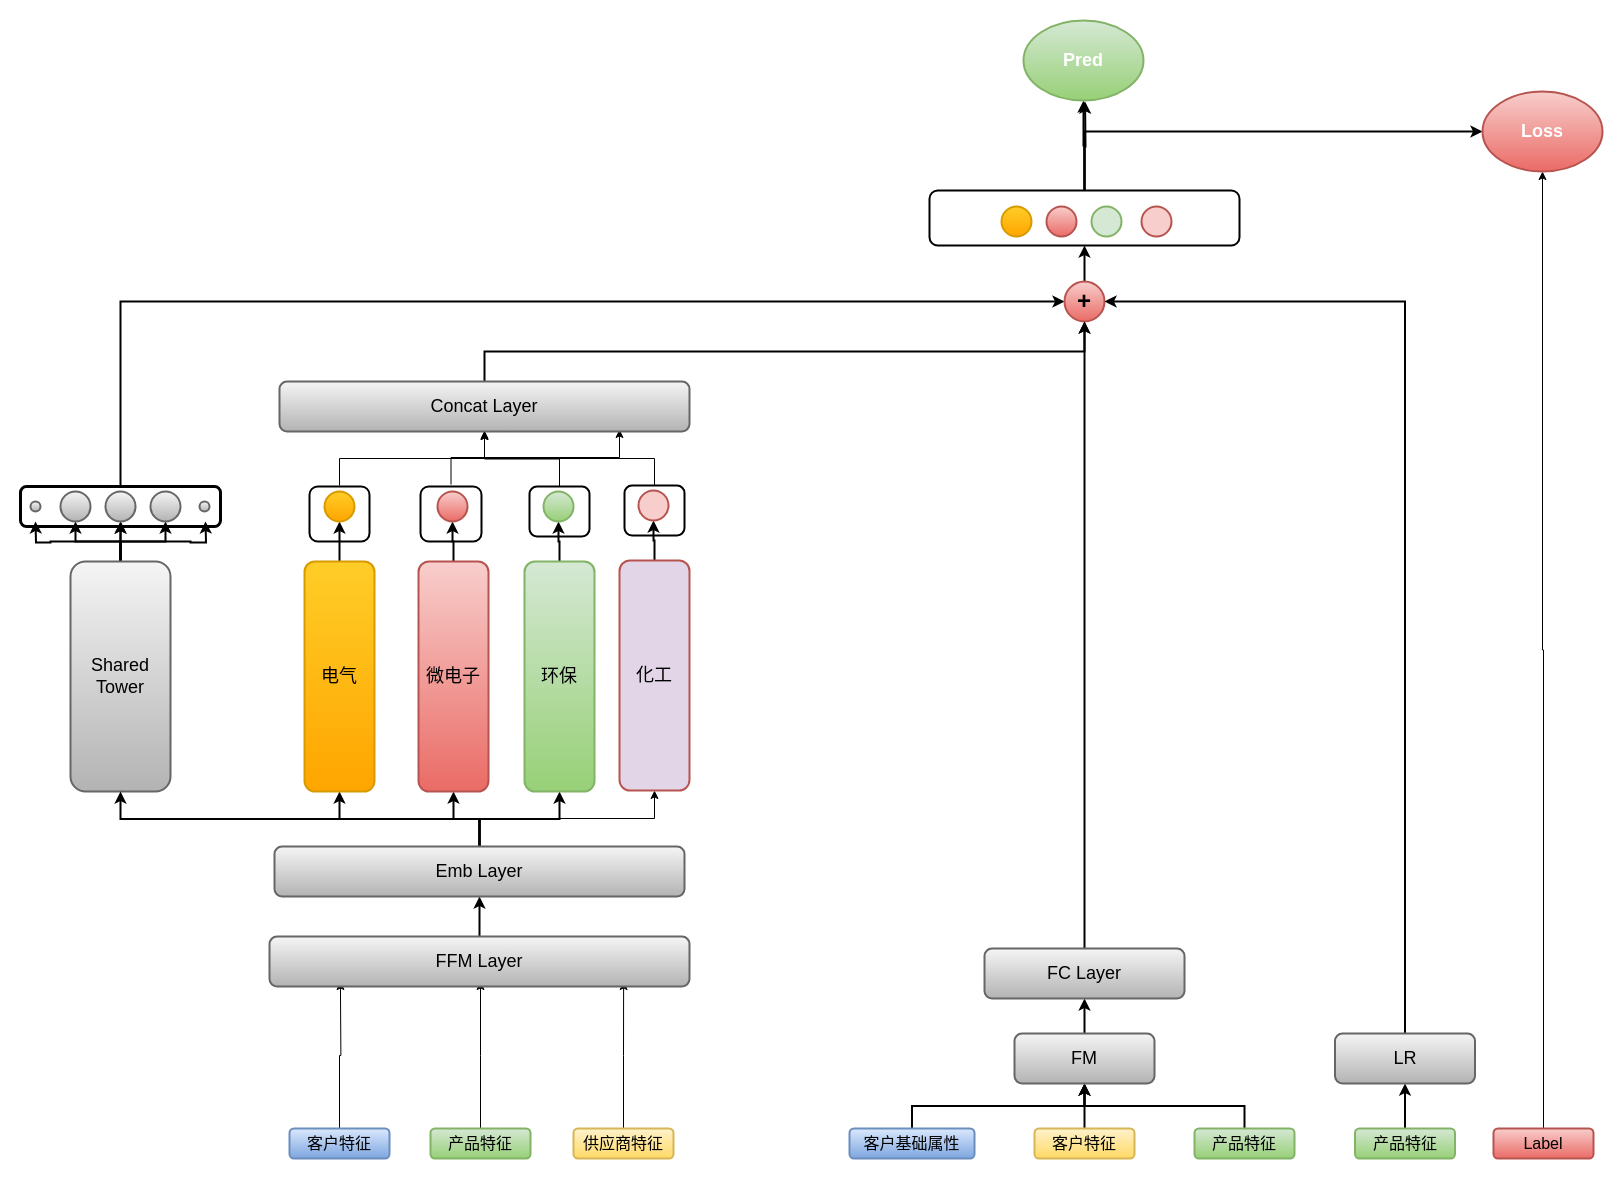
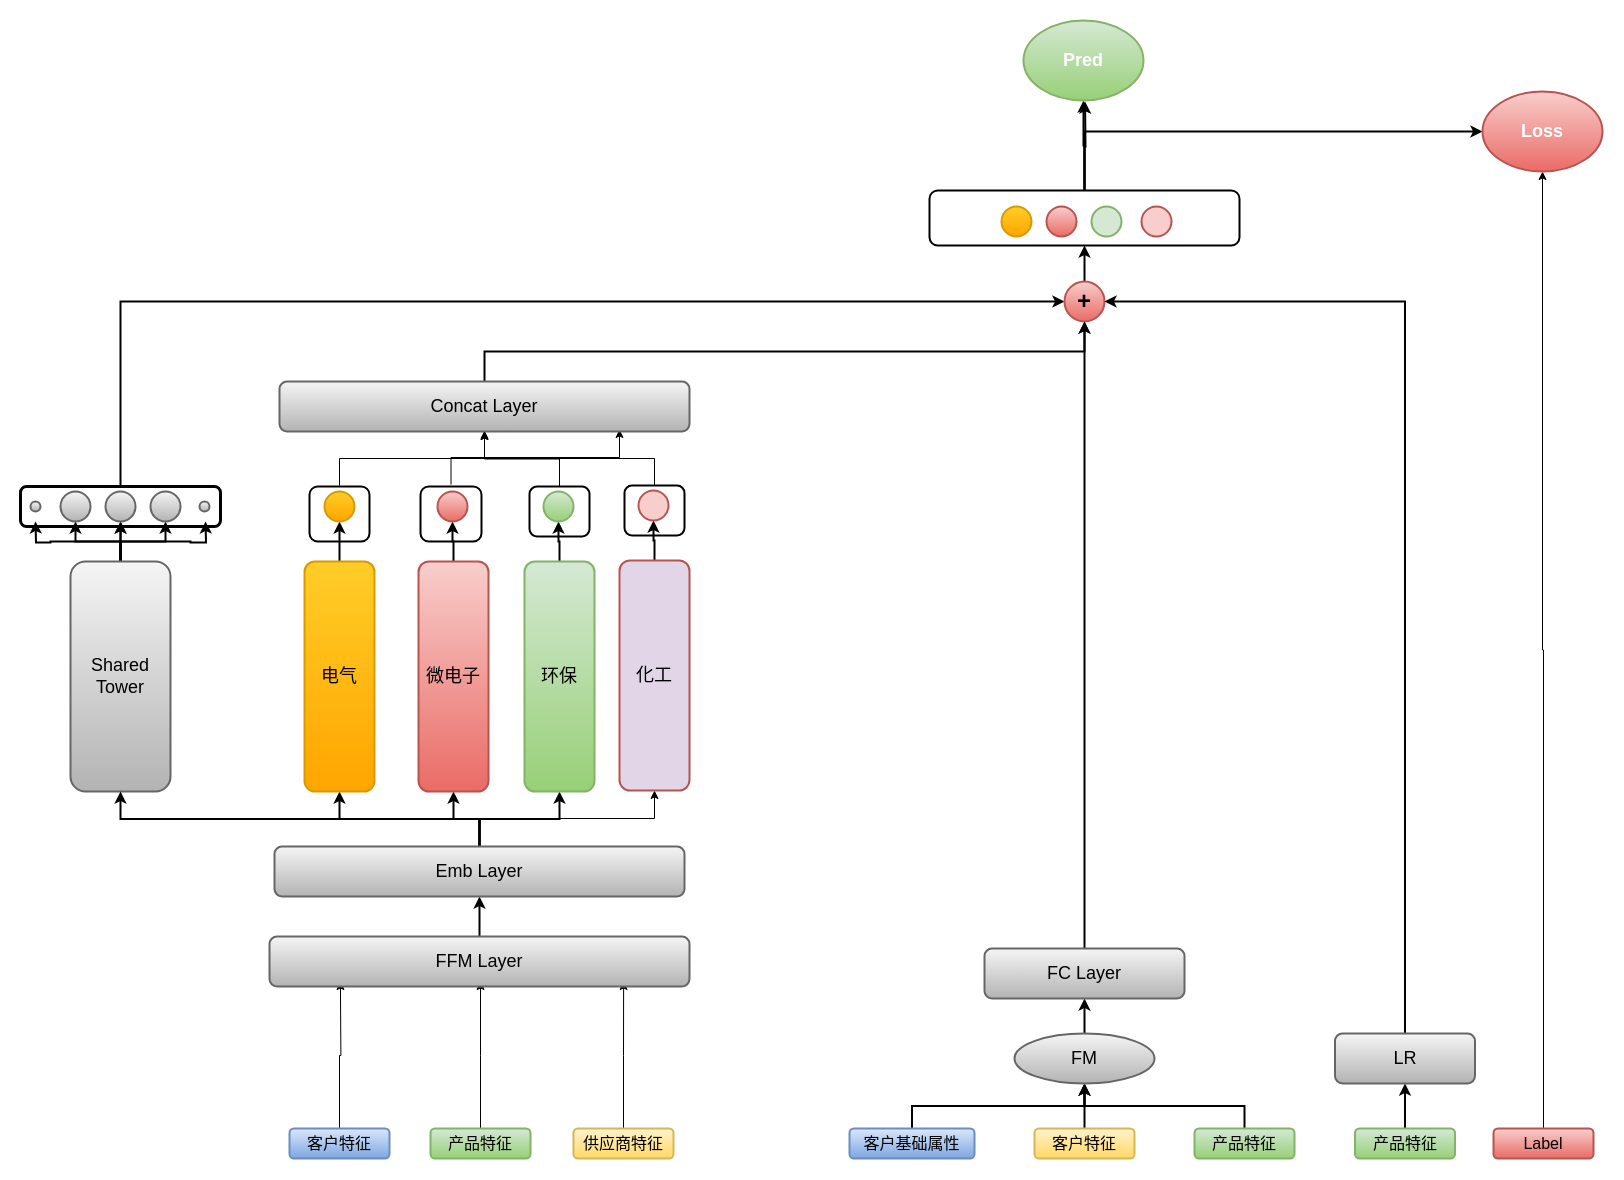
node "FM": shape rounded rectangle -> ellipse
